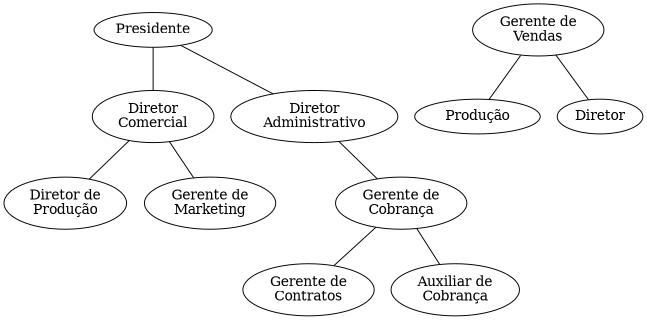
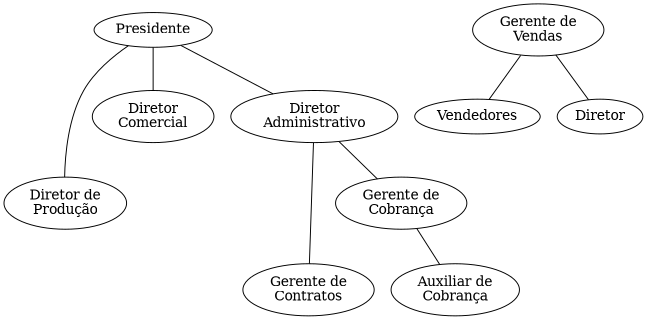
node "Produção": label "Produção" -> "Vendedores"
edge "Diretor Comercial" -- "Diretor de Produção": now "Presidente" -- "Diretor de Produção"
node "Gerente de Marketing": removed
edge "Gerente de Cobrança" -- "Gerente de Contratos": now "Diretor Administrativo" -- "Gerente de Contratos"
